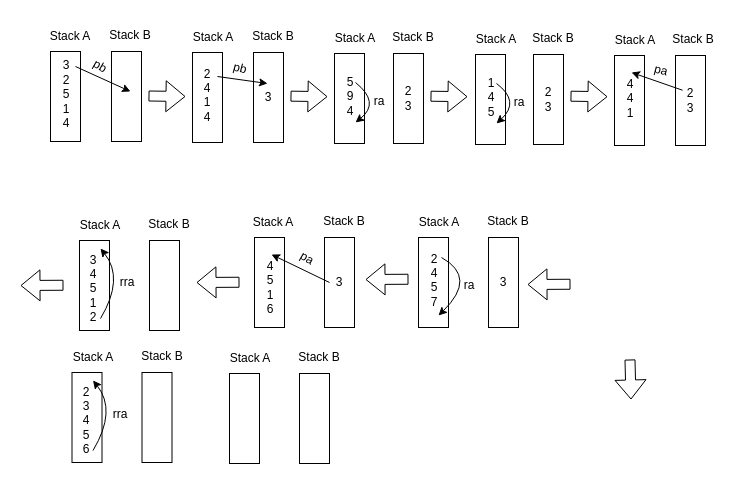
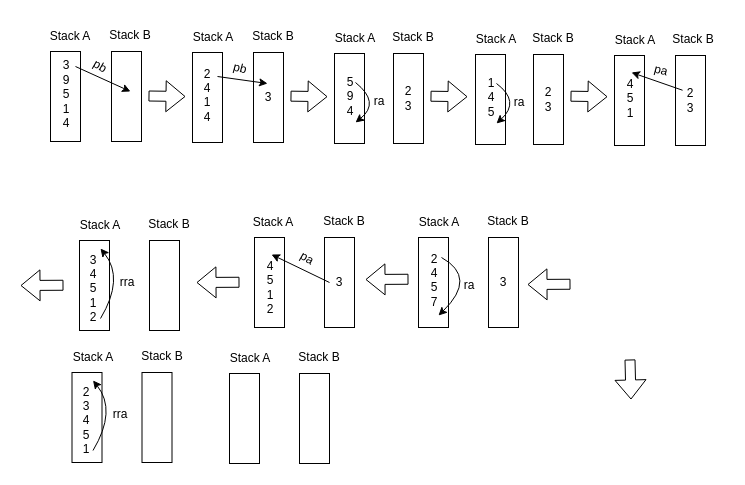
node "3 2 5 1 4": label "3 2 5 1 4" -> "3 9 5 1 4"
node "4 4 1": label "4 4 1" -> "4 5 1"
node "4 5 1 6": label "4 5 1 6" -> "4 5 1 2"
node "2 3 4 5 6": label "2 3 4 5 6" -> "2 3 4 5 1"
